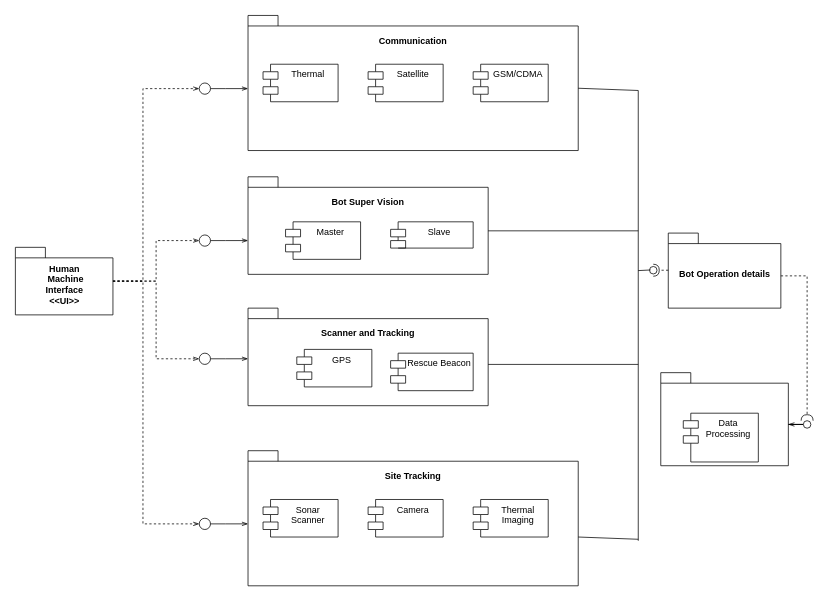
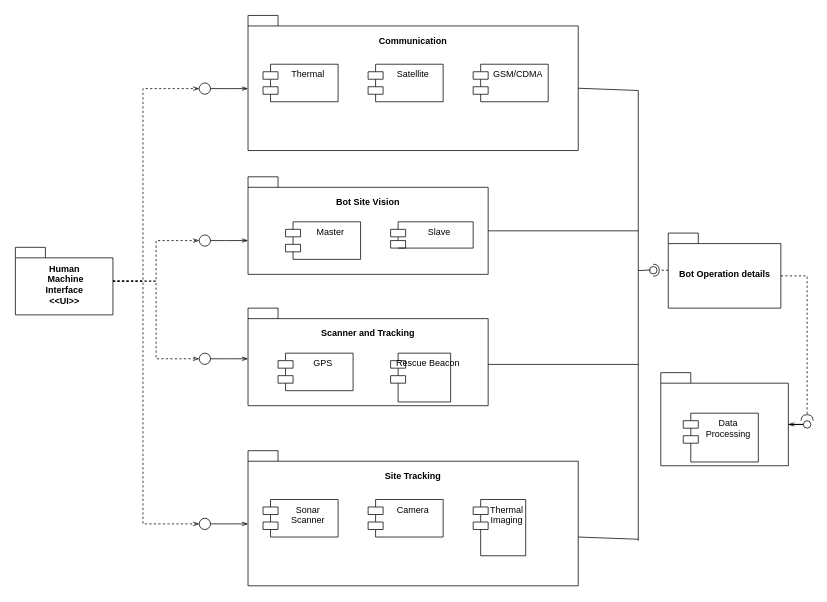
node "Bot Super Vision": label "Bot Super Vision" -> "Bot Site Vision"
node "GPS": moved (334, 368) -> (315, 372)
node "Rescue Beacon": size 83x38 -> 60x49
node "Thermal Imaging": size 75x38 -> 53x56
